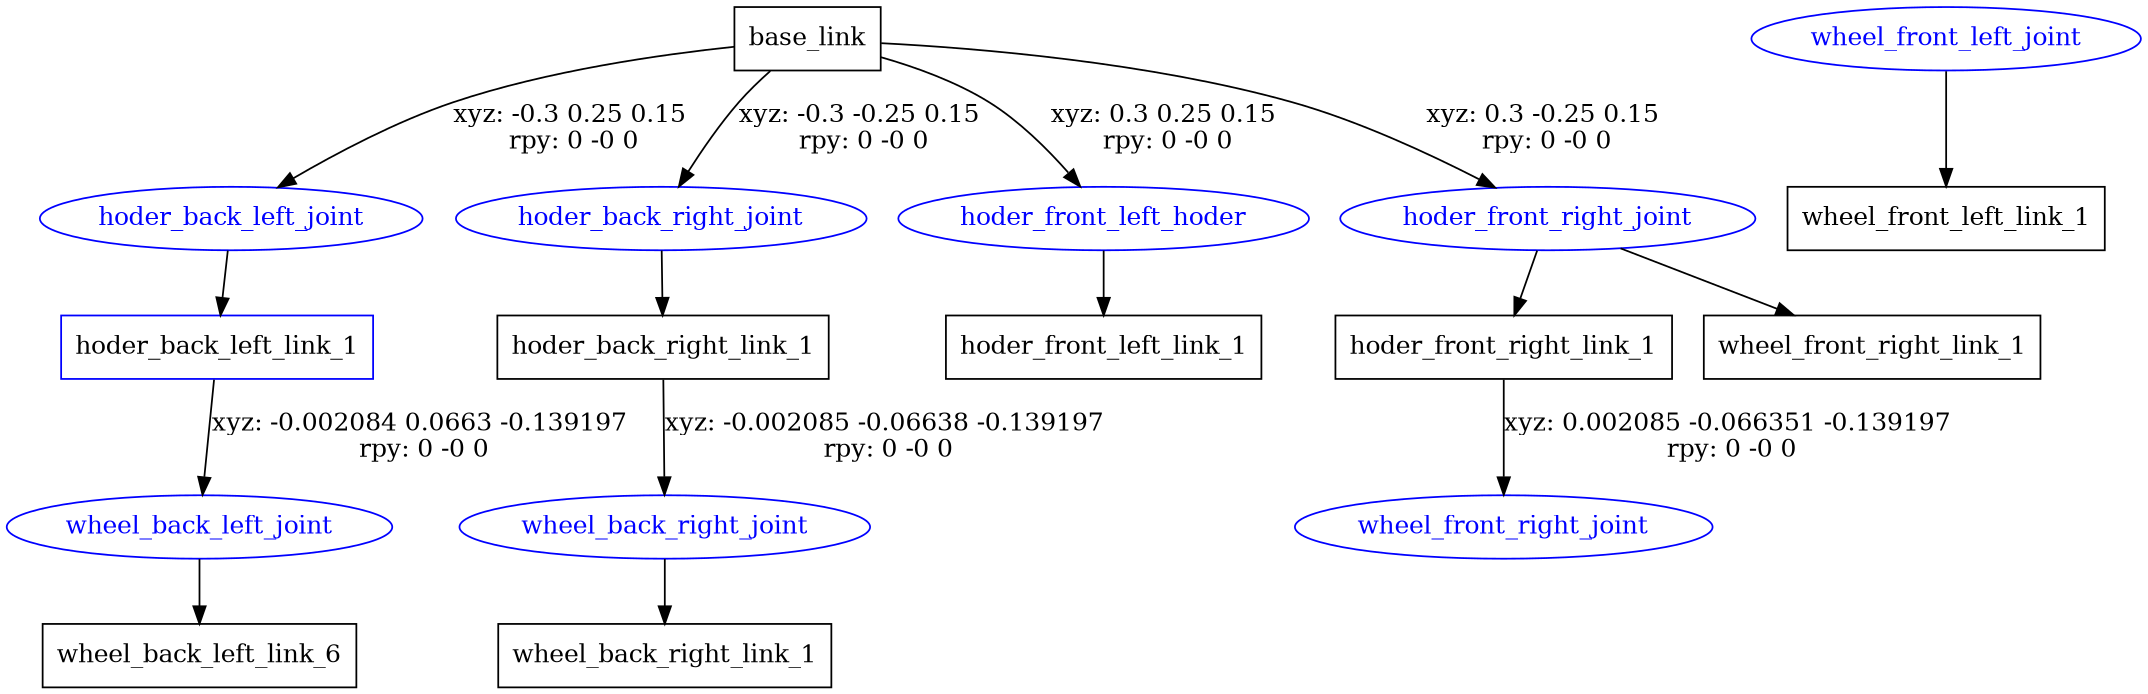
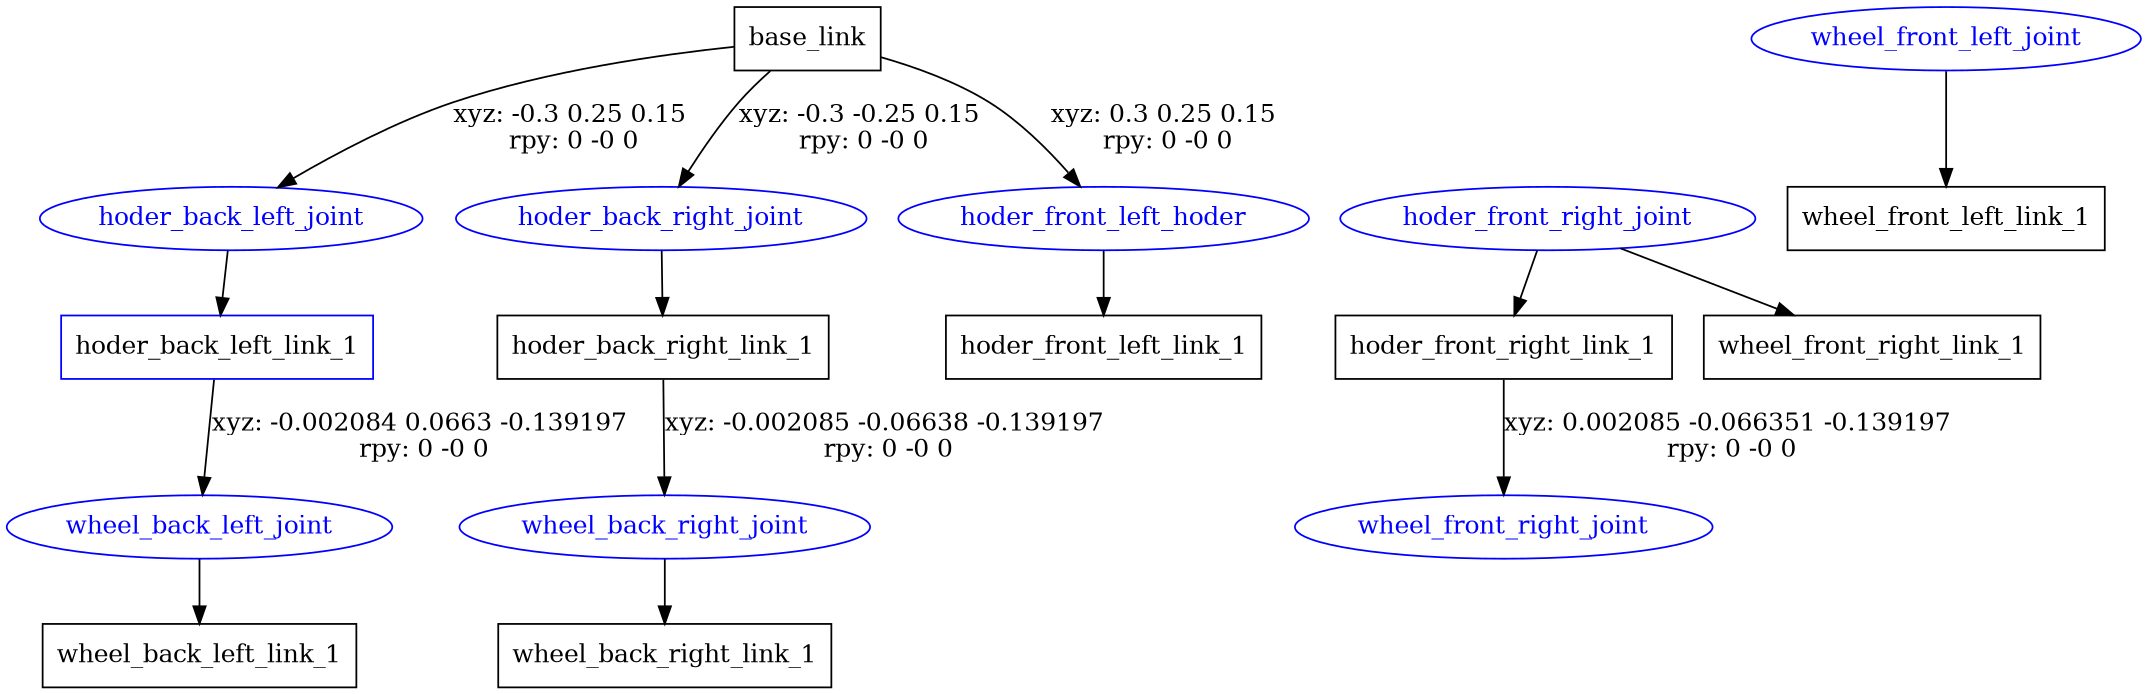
edge "base_link" -> "hoder_front_right_joint": removed, label "xyz: 0.3 -0.25 0.15 rpy: 0 -0 0"
node "wheel_back_left_link_6": label "wheel_back_left_link_6" -> "wheel_back_left_link_1"
